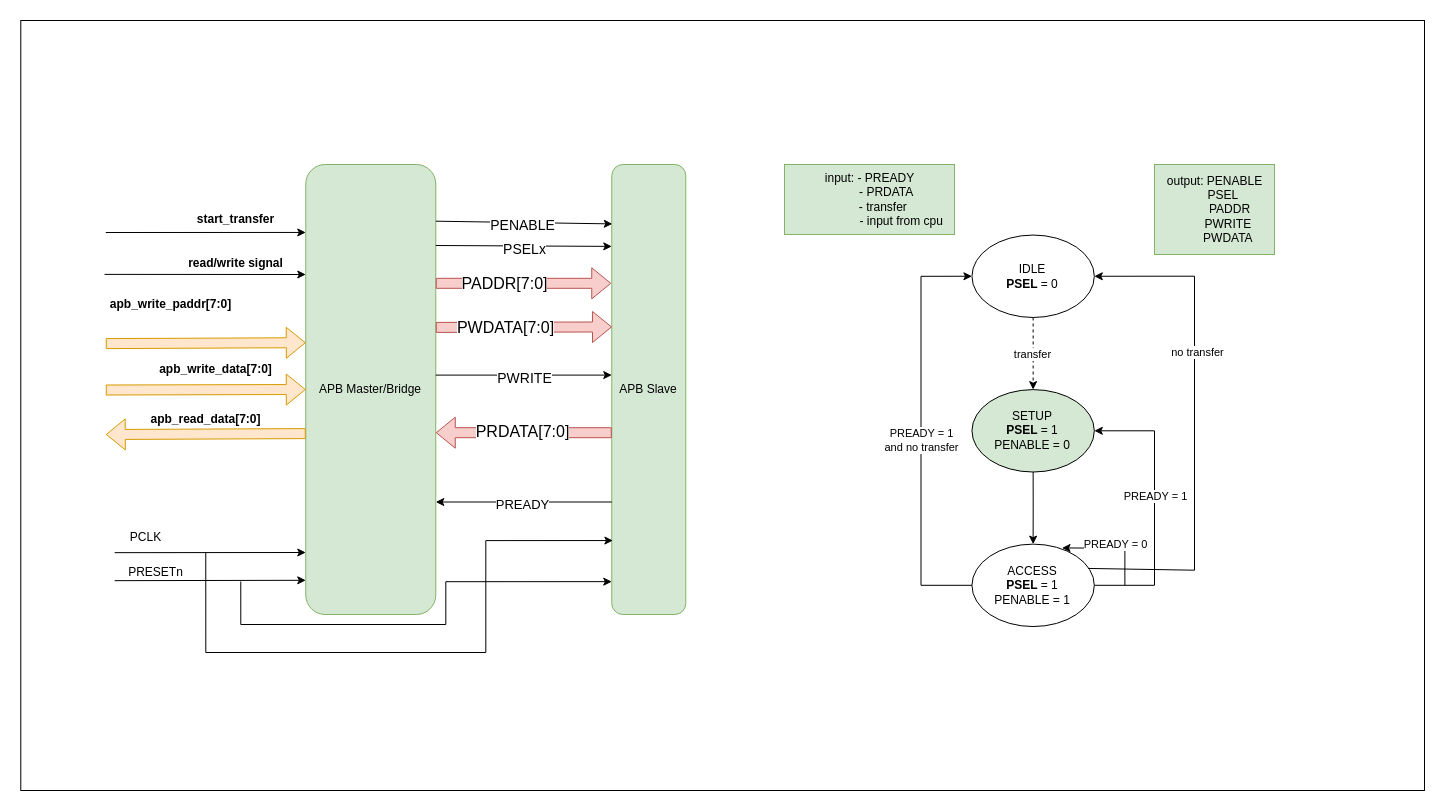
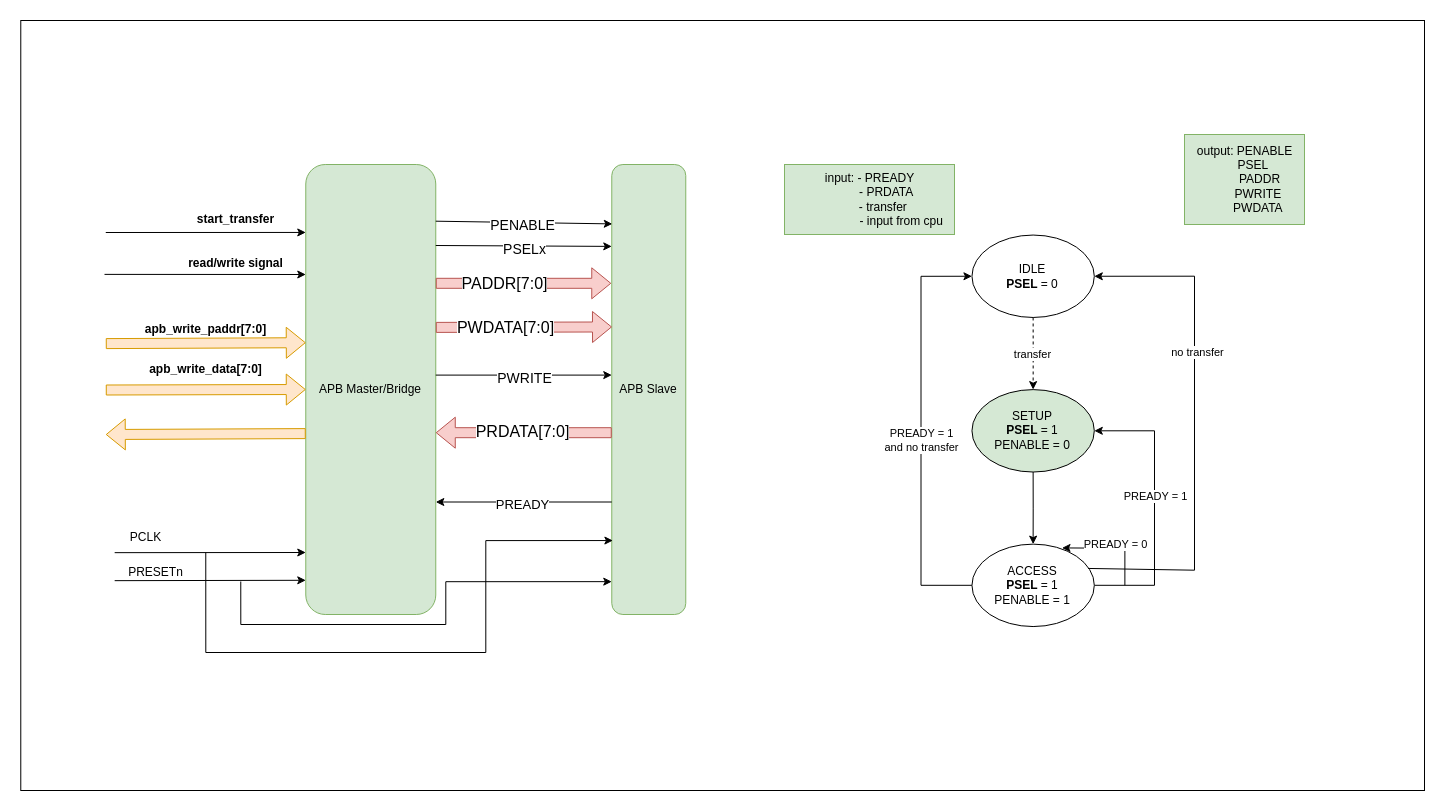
node "output: PENABLE PSEL PADDR PWRITE PWDATA": moved (1215, 209) -> (1245, 179)
node "apb_write_paddr[7:0]": moved (171, 305) -> (206, 330)
node "apb_write_data[7:0]": moved (216, 370) -> (206, 370)
node "apb_read_data[7:0]": removed
